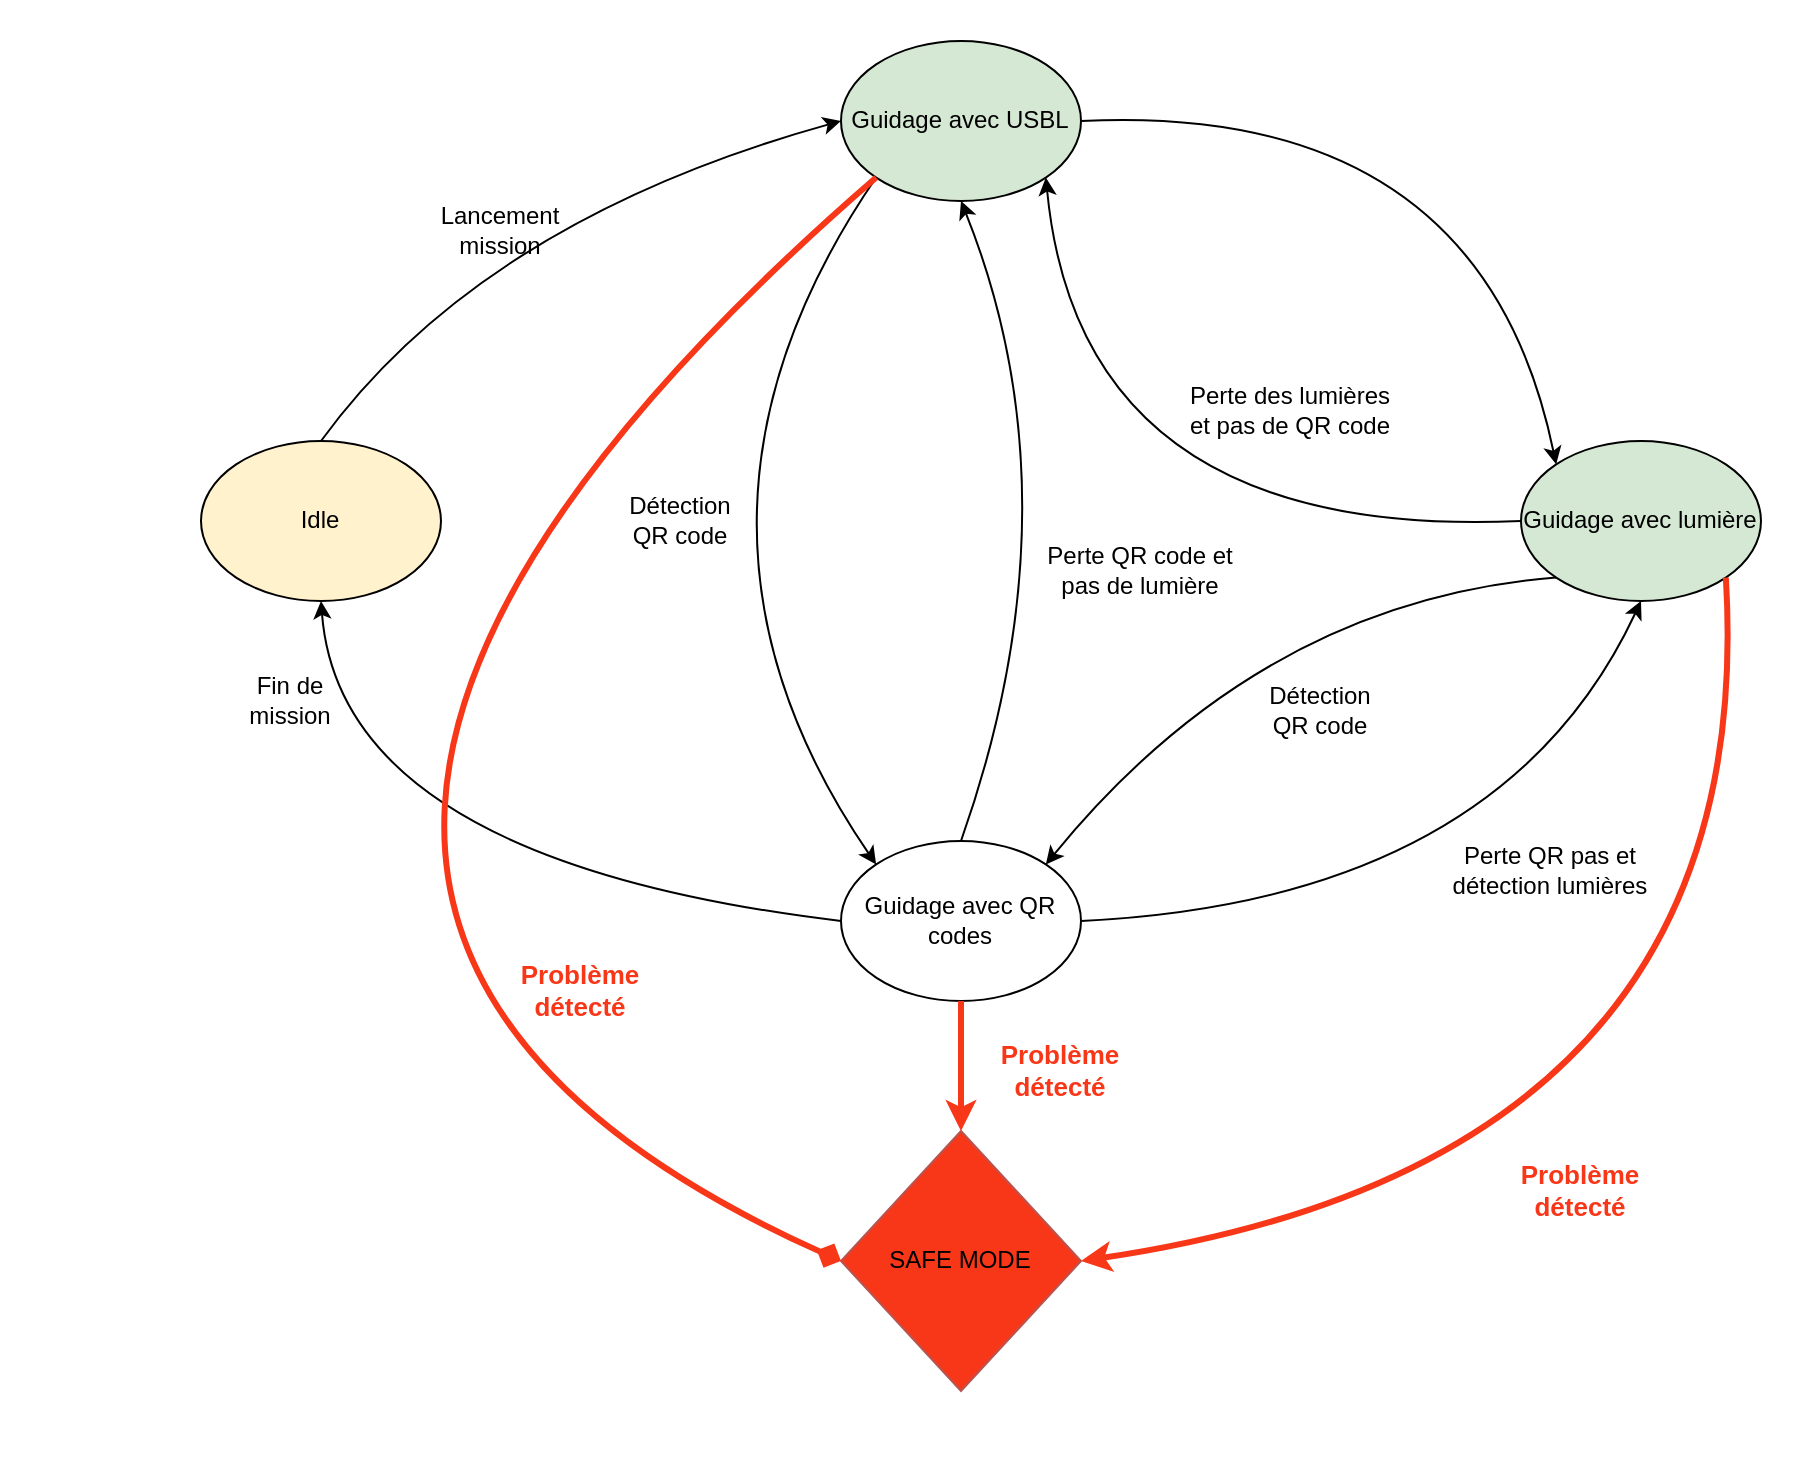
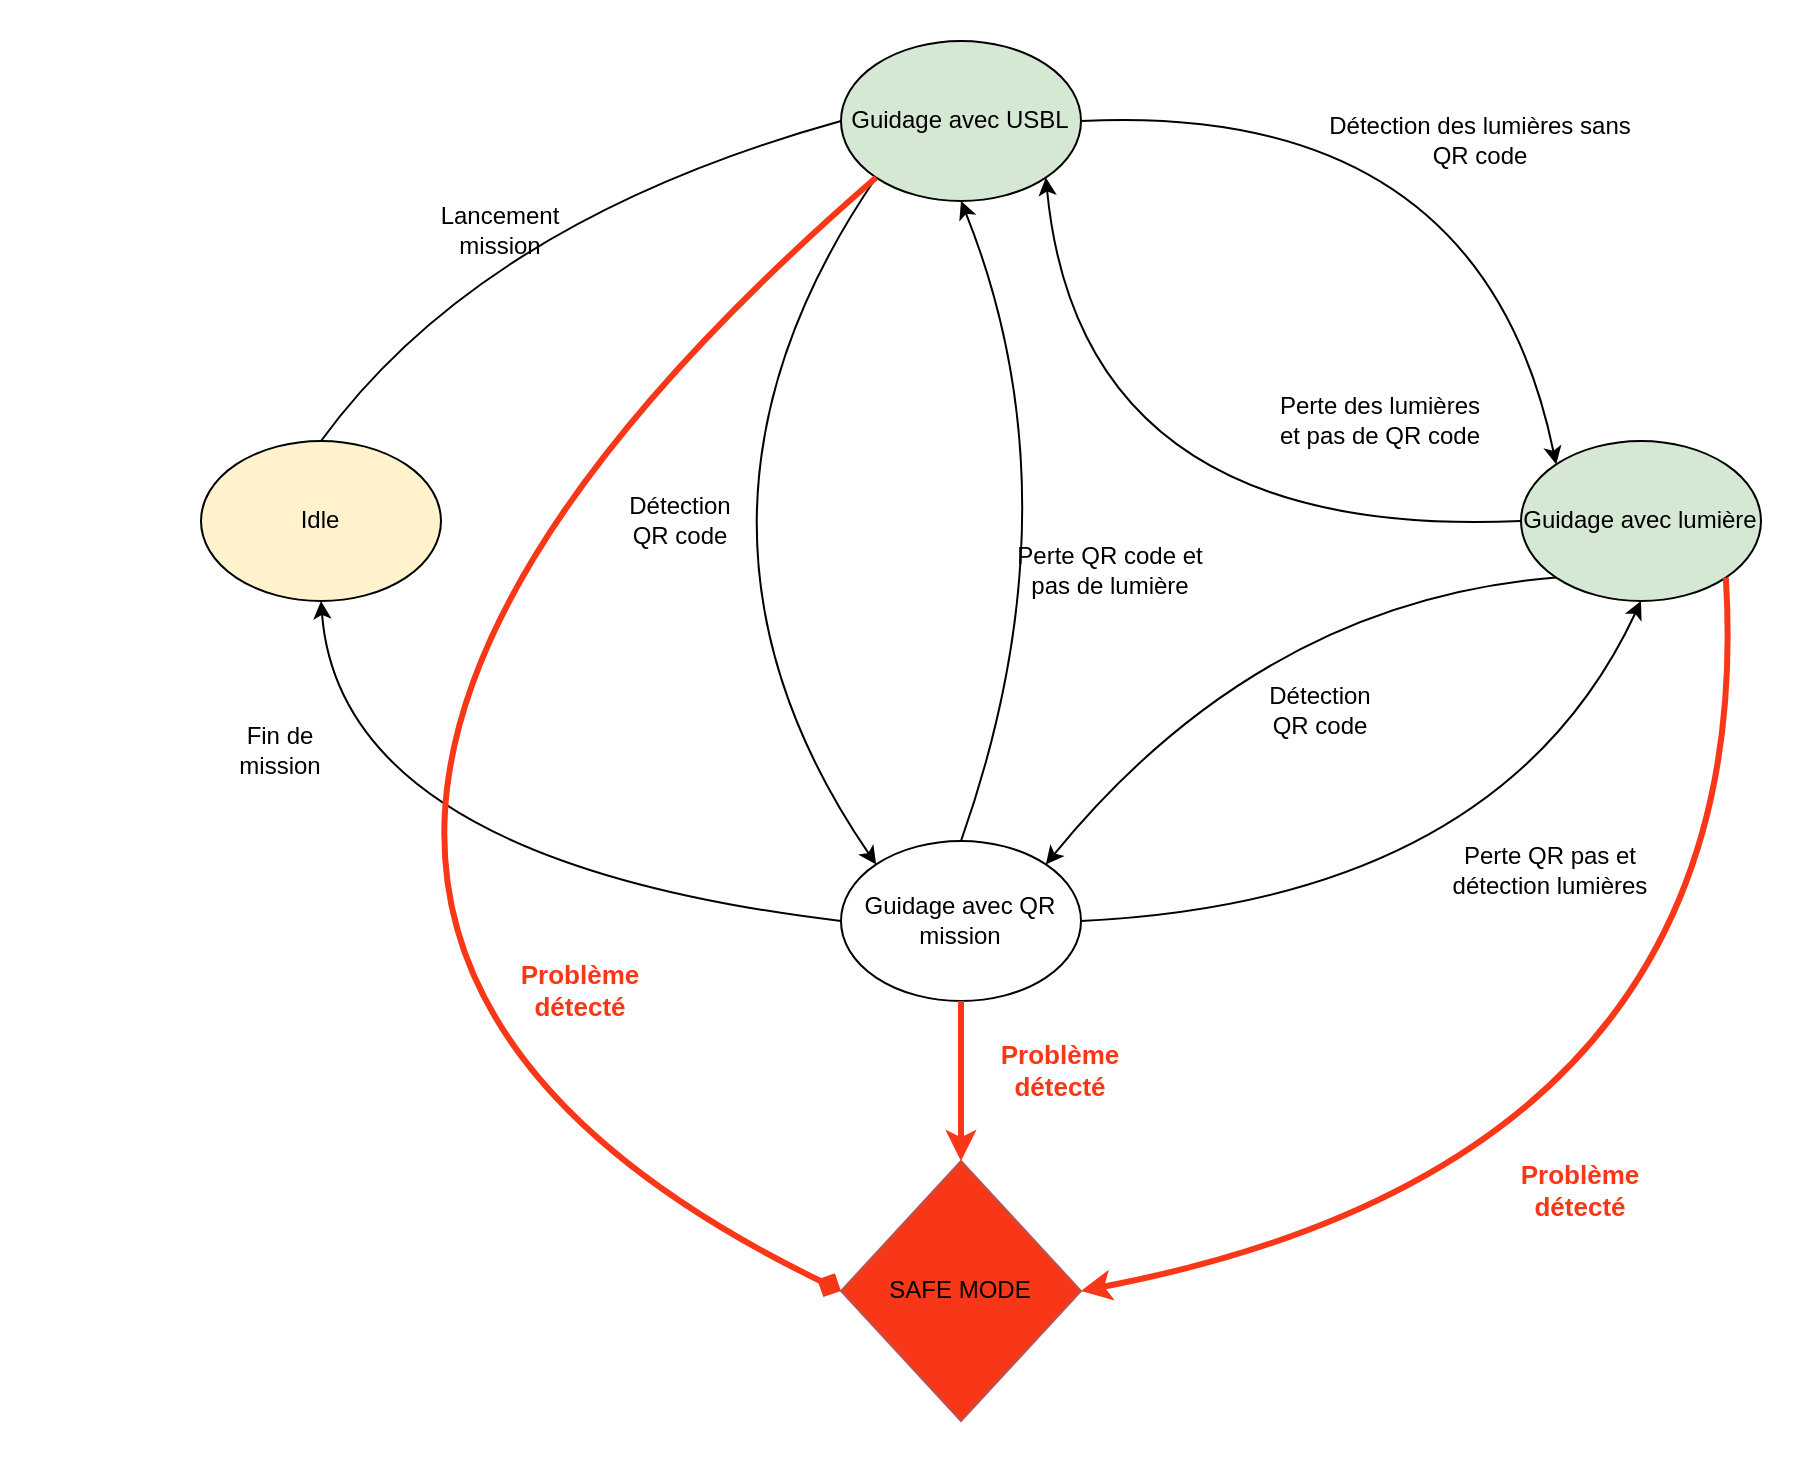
edge "Idle" -> "Guidage avec USBL": arrowhead classic -> none
node "Détection des lumières sans QR code": added
node "Perte des lumières et pas de QR code": moved (1291, 411) -> (1381, 421)
node "Perte QR code et pas de lumière": moved (1141, 571) -> (1111, 571)
node "Fin de mission": moved (291, 701) -> (281, 751)
node "Guidage avec QR codes": label "Guidage avec QR codes" -> "Guidage avec QR mission"
node "SAFE MODE": moved (961, 1261) -> (961, 1291)
